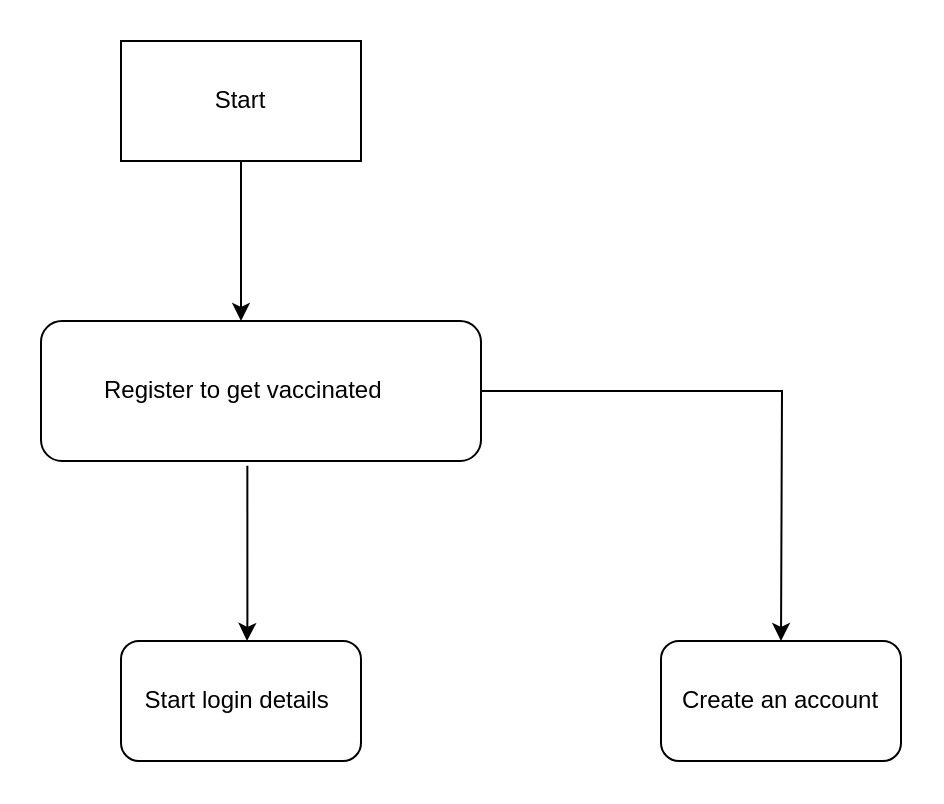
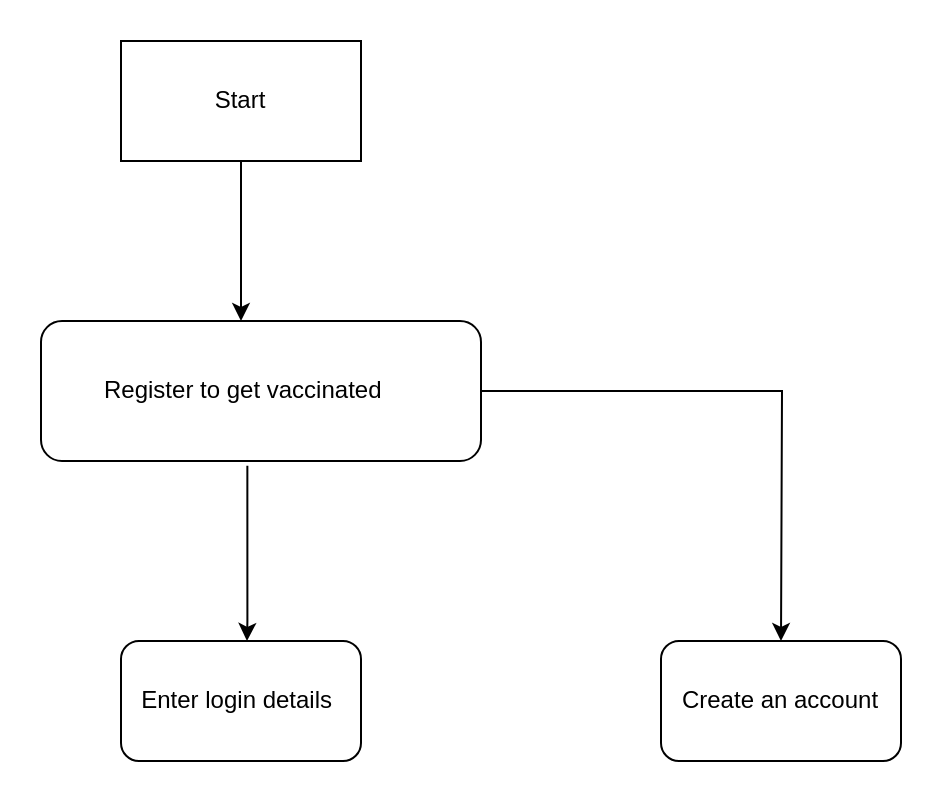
node "Start login details": label "Start login details" -> "Enter login details"
